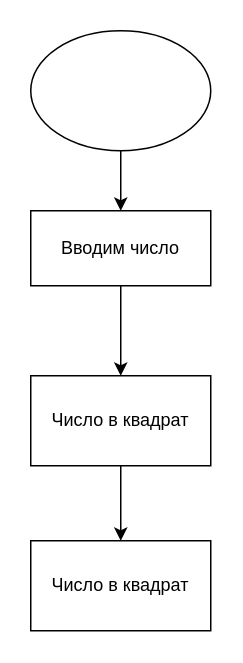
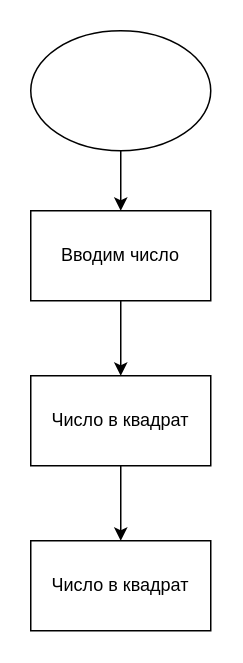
node "Вводим число": size 180x75 -> 180x90
